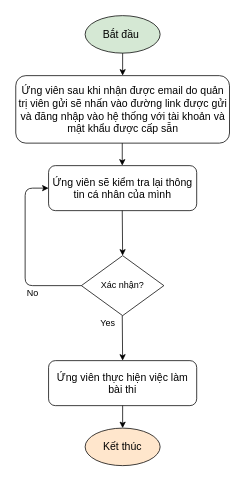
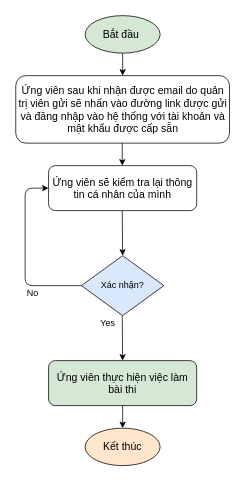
node "Xác nhận?": fillcolor #ffffff -> #dae8fc
node "Ứng viên thực hiện việc làm bài thi": fillcolor #ffffff -> #d5e8d4
